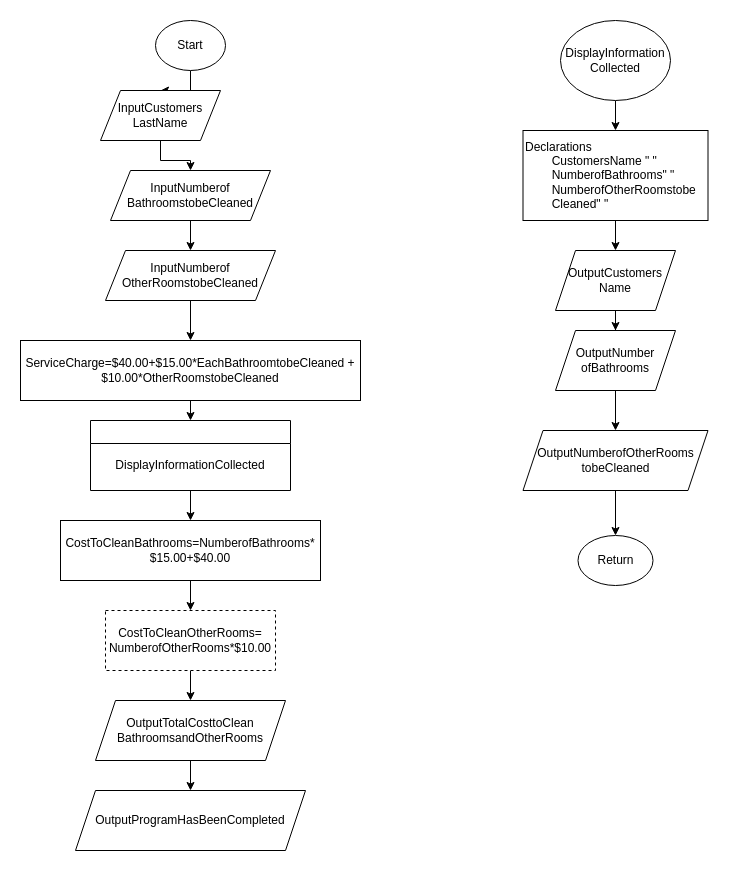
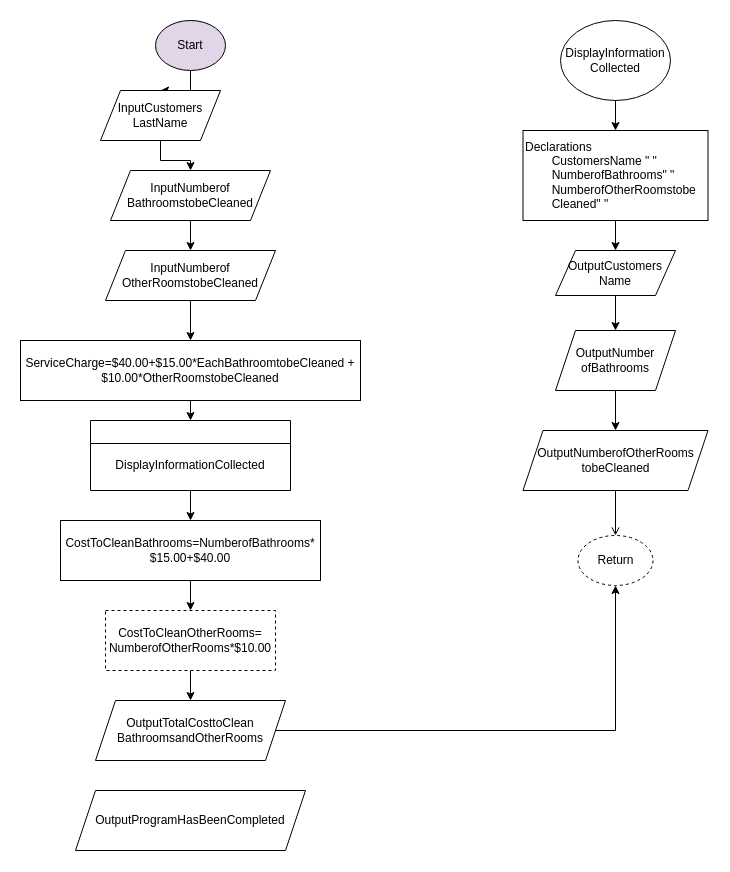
node "Start": fillcolor #ffffff -> #e1d5e7
node "OutputCustomers Name": size 120x60 -> 120x45
edge "OutputNumberofOtherRooms tobeCleaned" -> "Return": arrowhead classic -> open
node "Return": style solid -> dashed
edge "OutputTotalCosttoClean BathroomsandOtherRooms" -> "OutputProgramHasBeenCompleted": now "OutputTotalCosttoClean BathroomsandOtherRooms" -> "Return"
